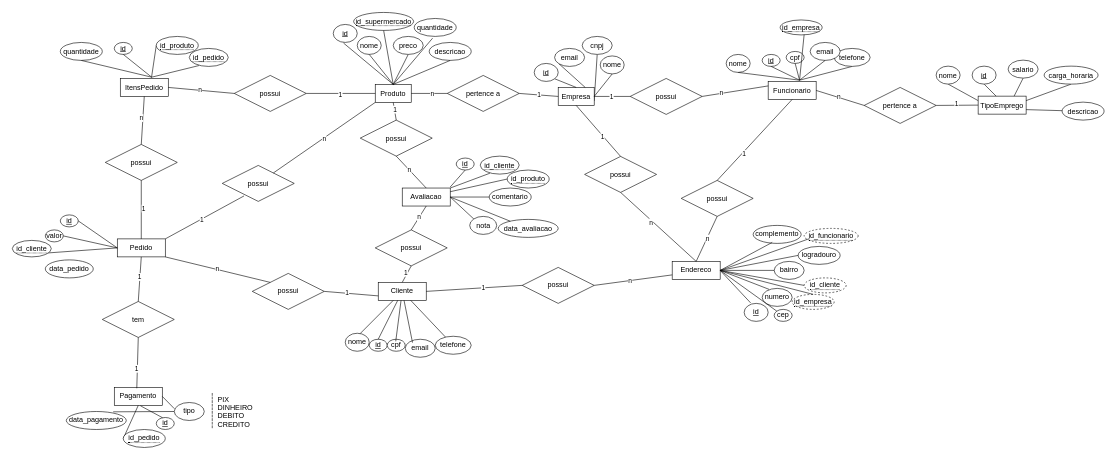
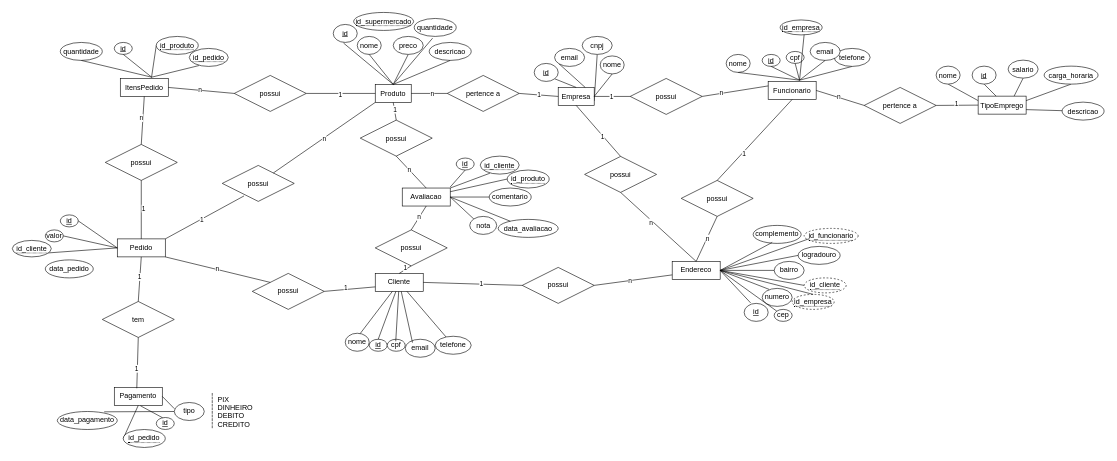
edge "id_supermercado" -- "Produto": removed
node "Cliente": moved (402, 291) -> (399, 282)
node "data_pagamento": moved (96, 420) -> (87, 420)
